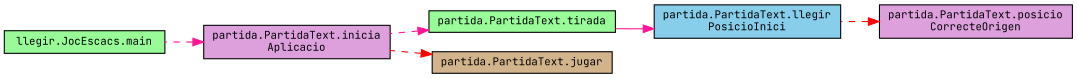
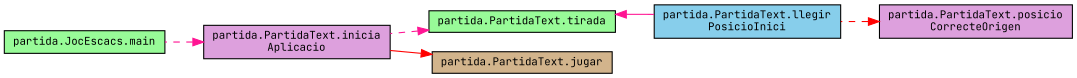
edge "partida.PartidaText.tirada" -> "partida.PartidaText.llegir PosicioInici": reversed
node "llegir.JocEscacs.main": label "llegir.JocEscacs.main" -> "partida.JocEscacs.main"
edge "partida.PartidaText.inicia Aplicacio" -> "partida.PartidaText.jugar": style dashed -> solid
